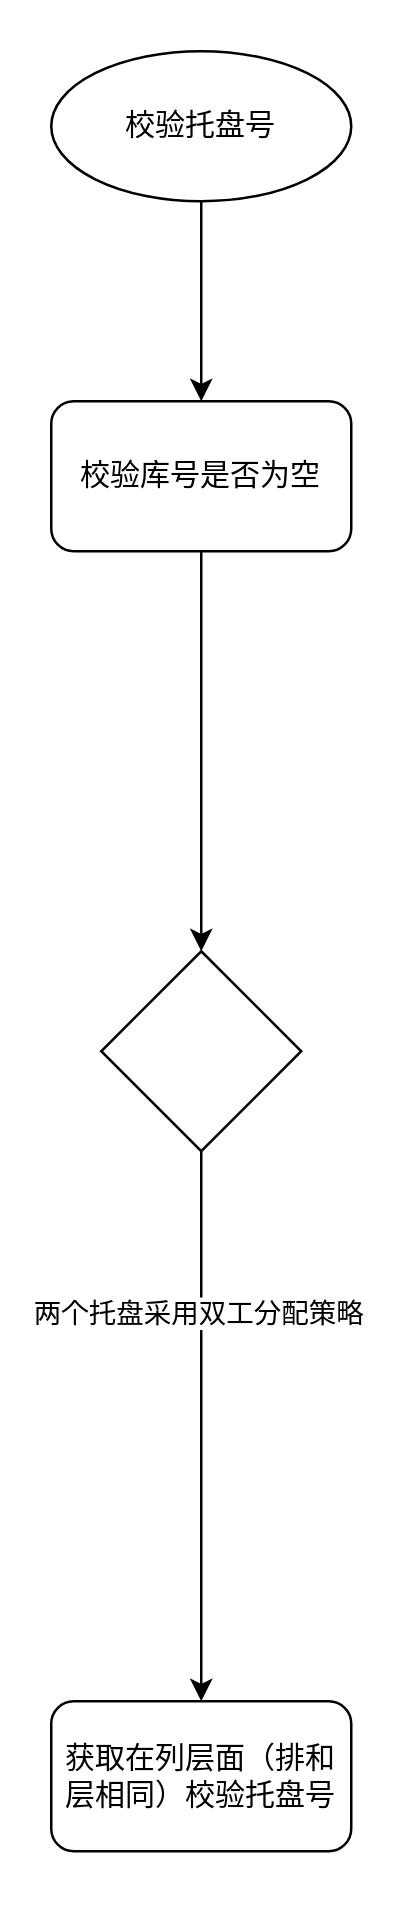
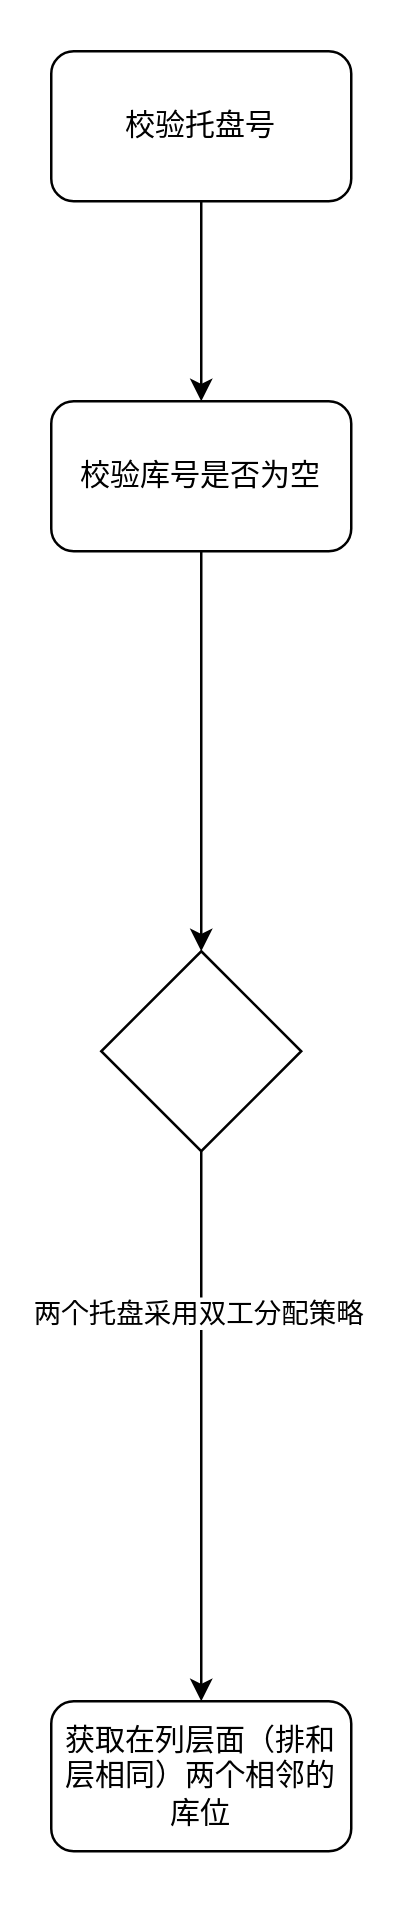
node "校验托盘号": shape ellipse -> rounded rectangle
node "获取在列层面（排和层相同）校验托盘号": label "获取在列层面（排和层相同）校验托盘号" -> "获取在列层面（排和层相同）两个相邻的库位"
